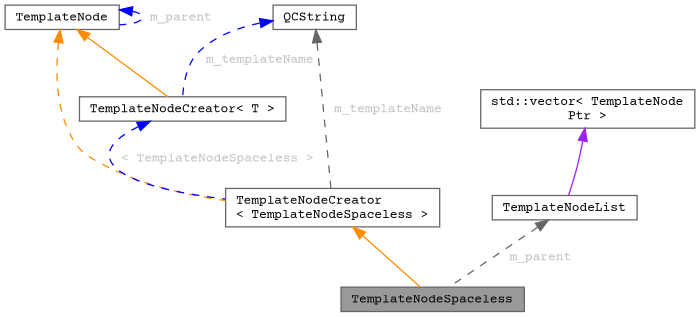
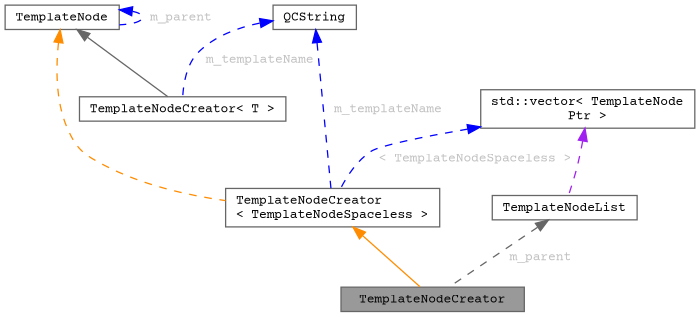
edge "TemplateNodeCreator< T >" -> "TemplateNode": color darkorange -> gray40
edge "TemplateNodeCreator < TemplateNodeSpaceless >" -> "QCString": color gray40 -> blue
edge "TemplateNodeCreator < TemplateNodeSpaceless >" -> "TemplateNodeCreator< T >": now "TemplateNodeCreator < TemplateNodeSpaceless >" -> "std::vector< TemplateNode Ptr >"
edge "TemplateNodeList" -> "std::vector< TemplateNode Ptr >": style solid -> dashed
node "TemplateNodeSpaceless": label "TemplateNodeSpaceless" -> "TemplateNodeCreator"
